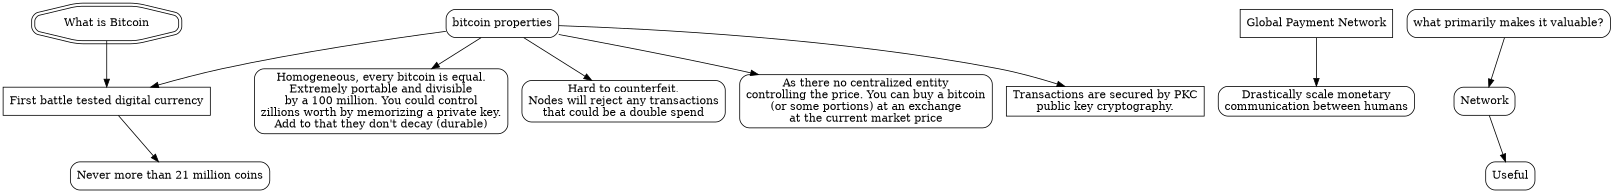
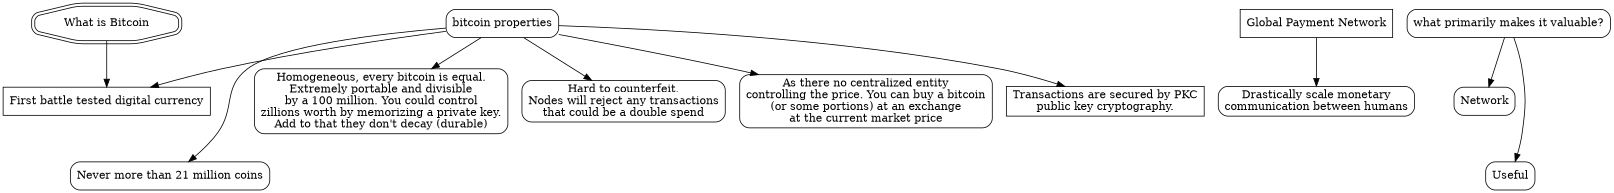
edge "Network" -> "Useful": now "what primarily makes it valuable?" -> "Useful"
edge "First battle tested digital currency" -> "Never more than 21 million coins": now "bitcoin properties" -> "Never more than 21 million coins"
